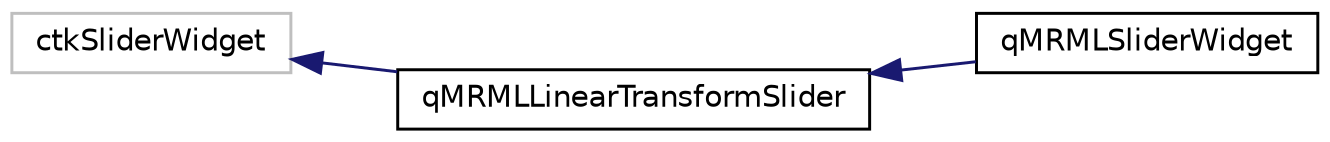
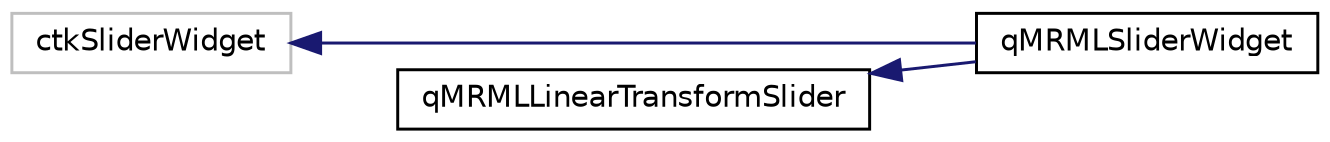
edge "qMRMLLinearTransformSlider" -> "ctkSliderWidget": now "qMRMLSliderWidget" -> "ctkSliderWidget"
